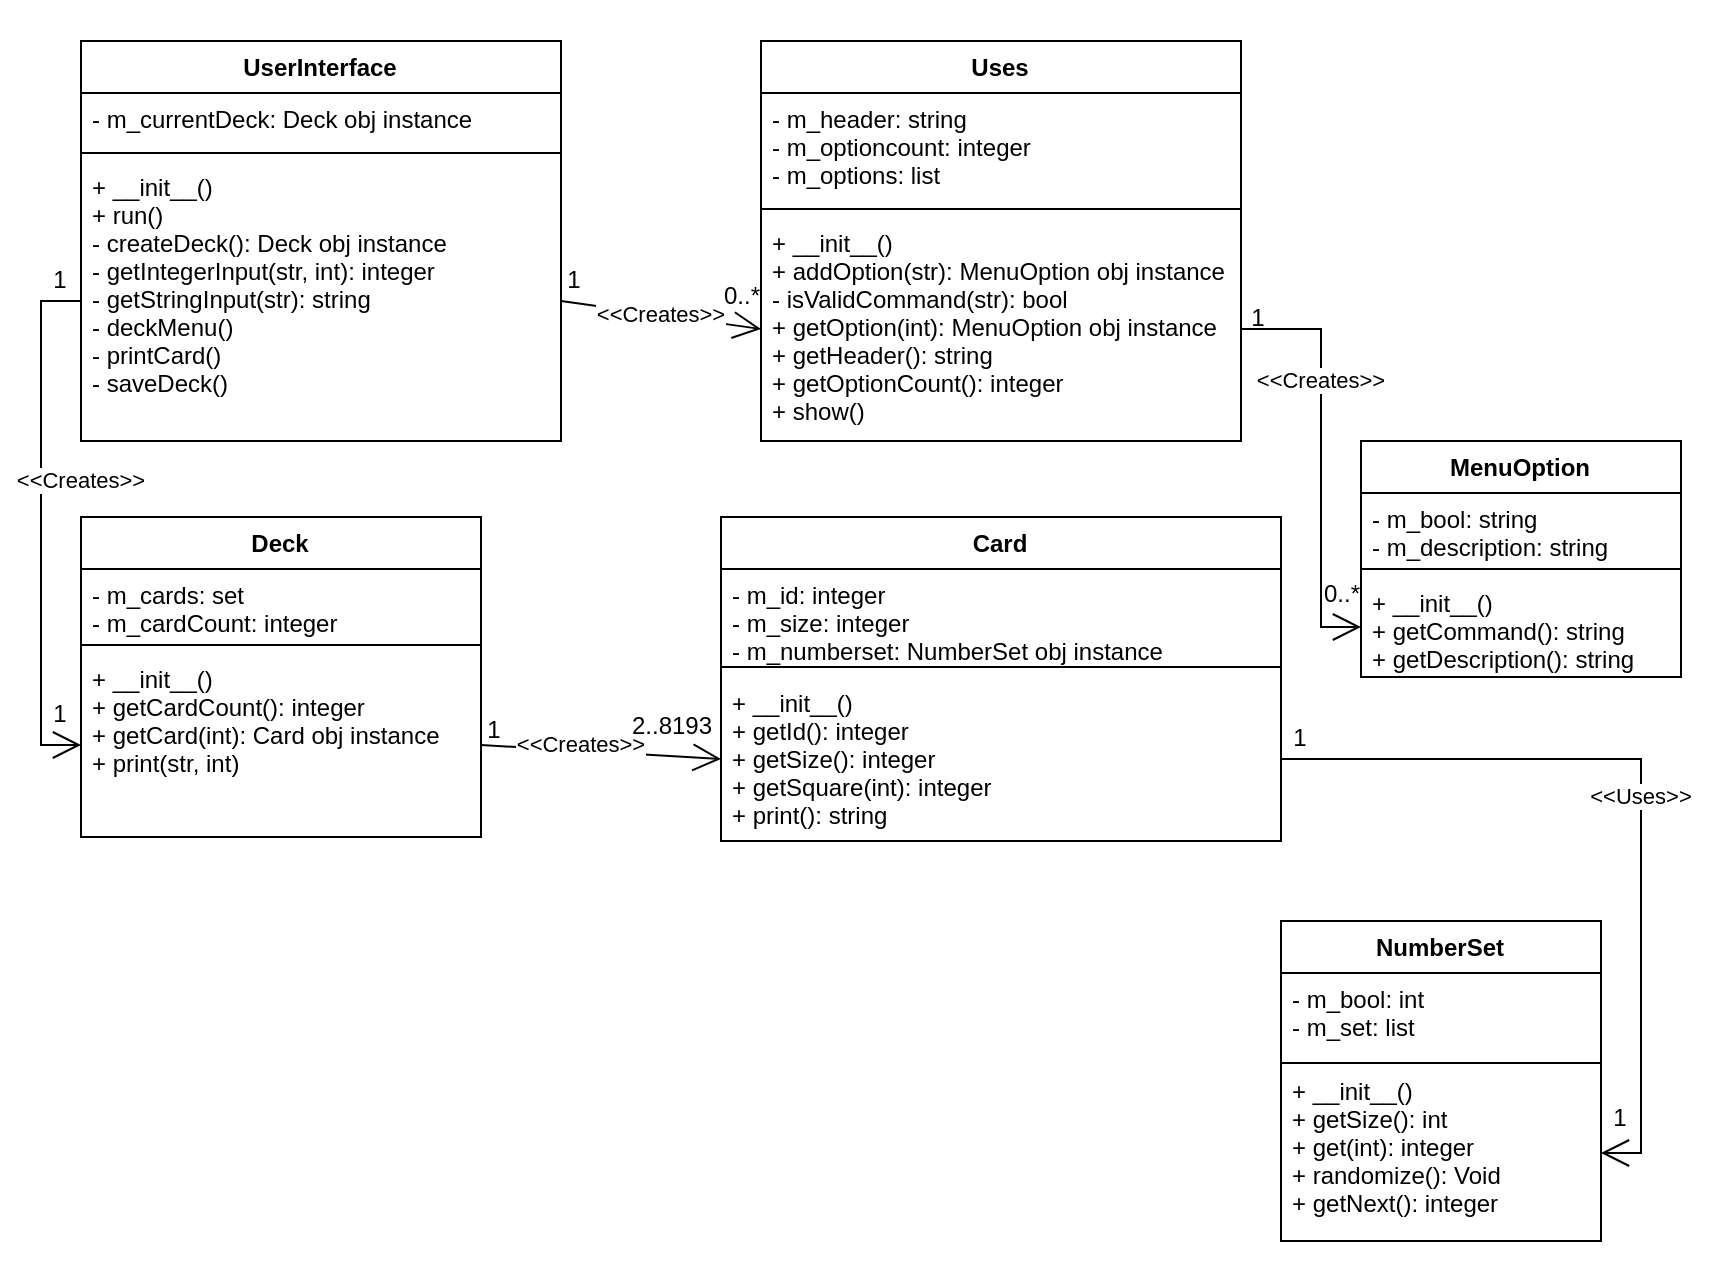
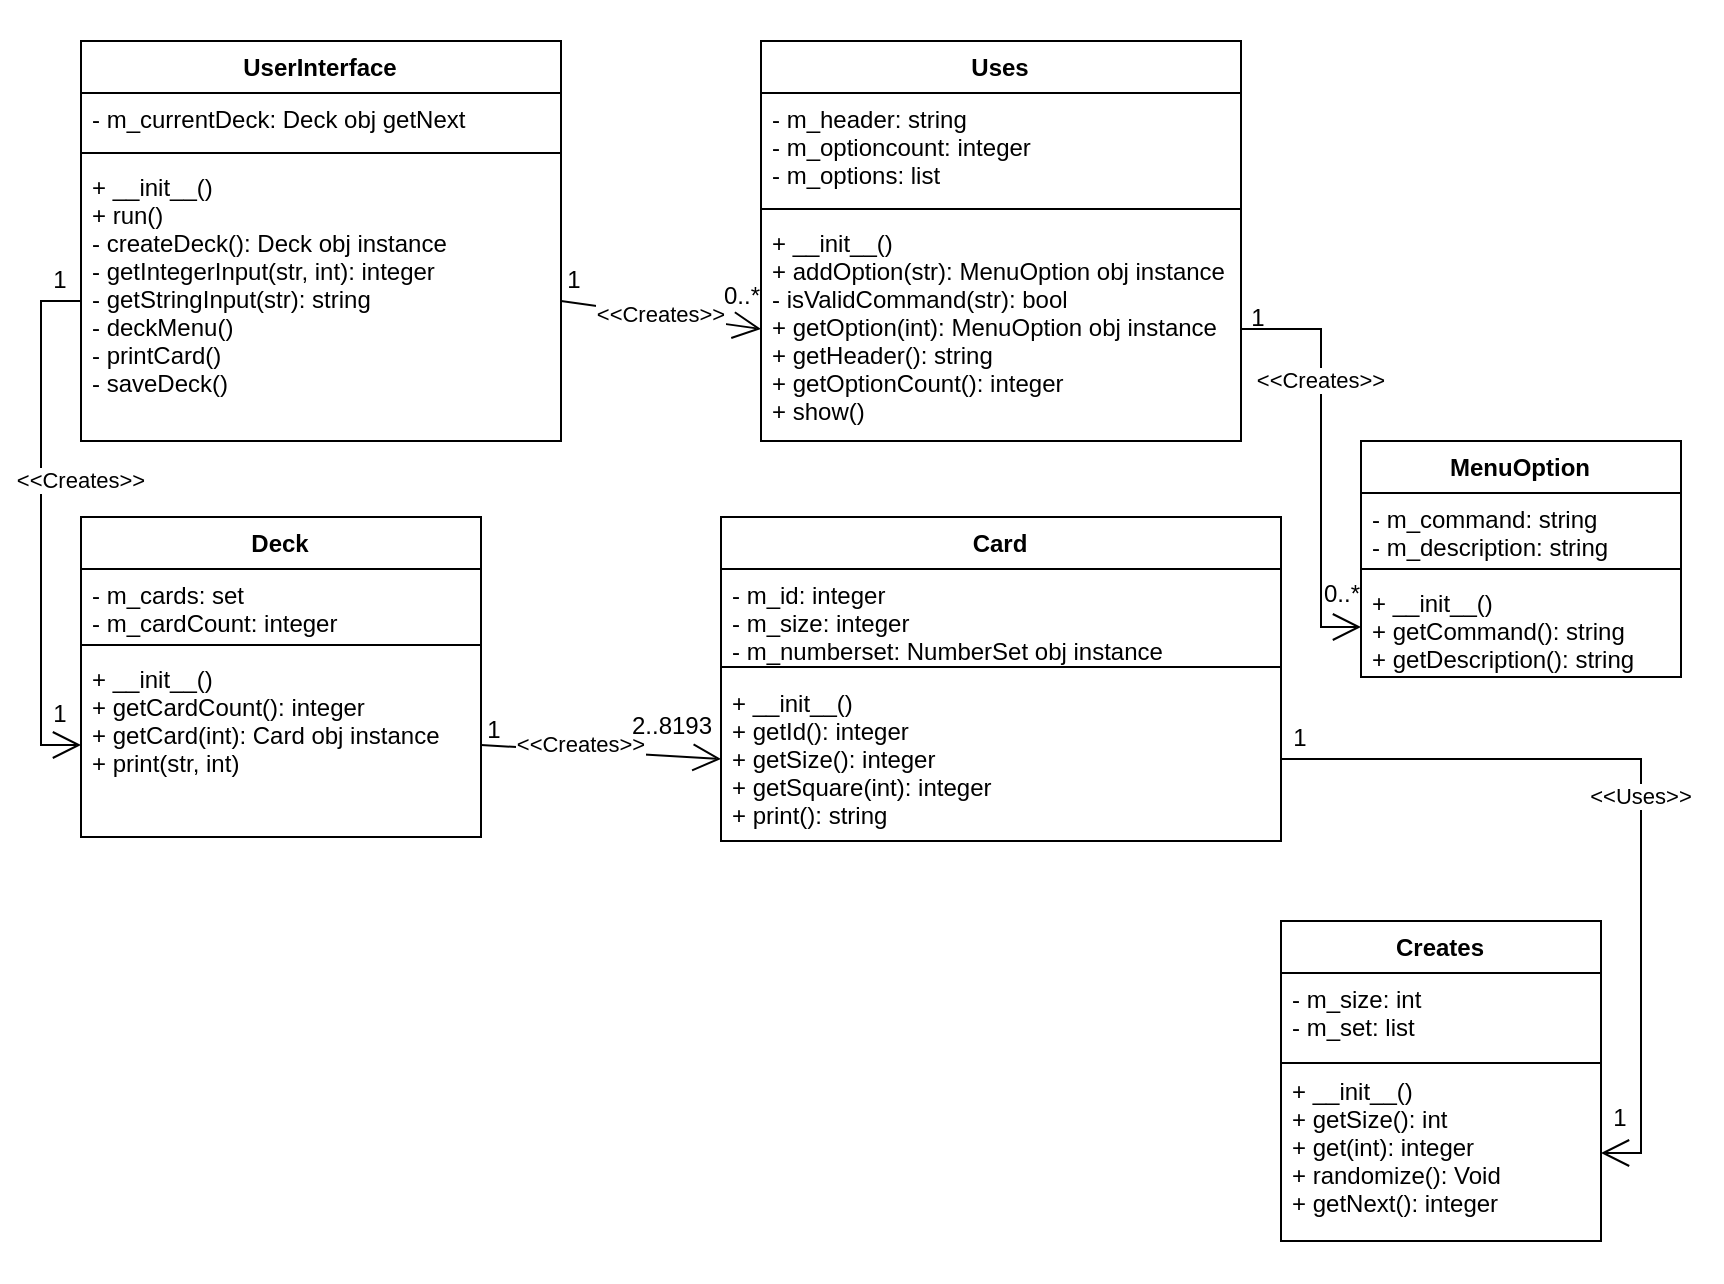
node "- m_currentDeck: Deck obj instance": label "- m_currentDeck: Deck obj instance" -> "- m_currentDeck: Deck obj getNext"
node "- m_bool: string - m_description: string": label "- m_bool: string - m_description: string" -> "- m_command: string - m_description: string"
node "NumberSet": label "NumberSet" -> "Creates"
node "- m_bool: int - m_set: list": label "- m_bool: int - m_set: list" -> "- m_size: int - m_set: list"
